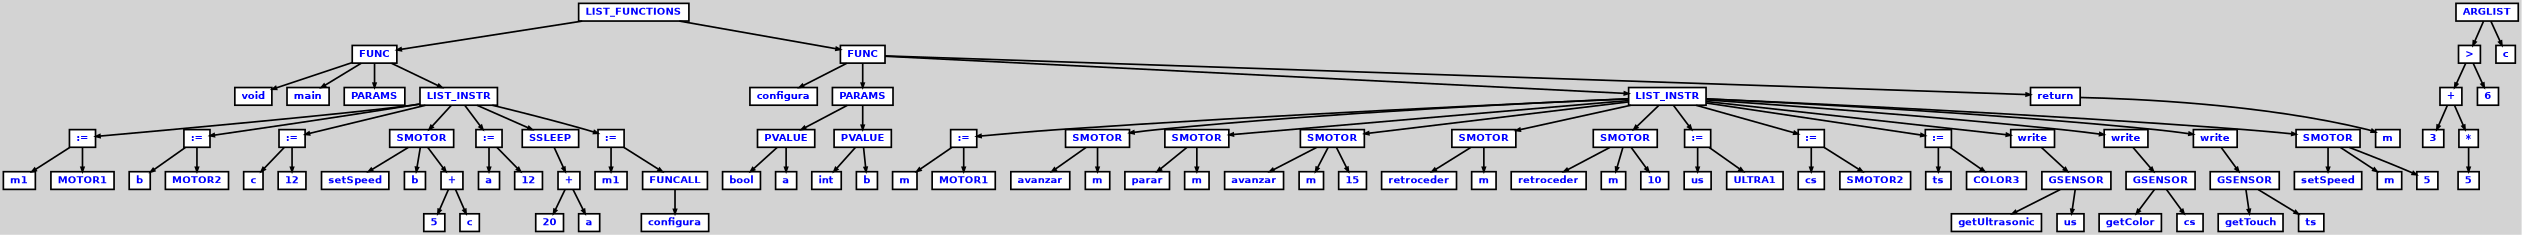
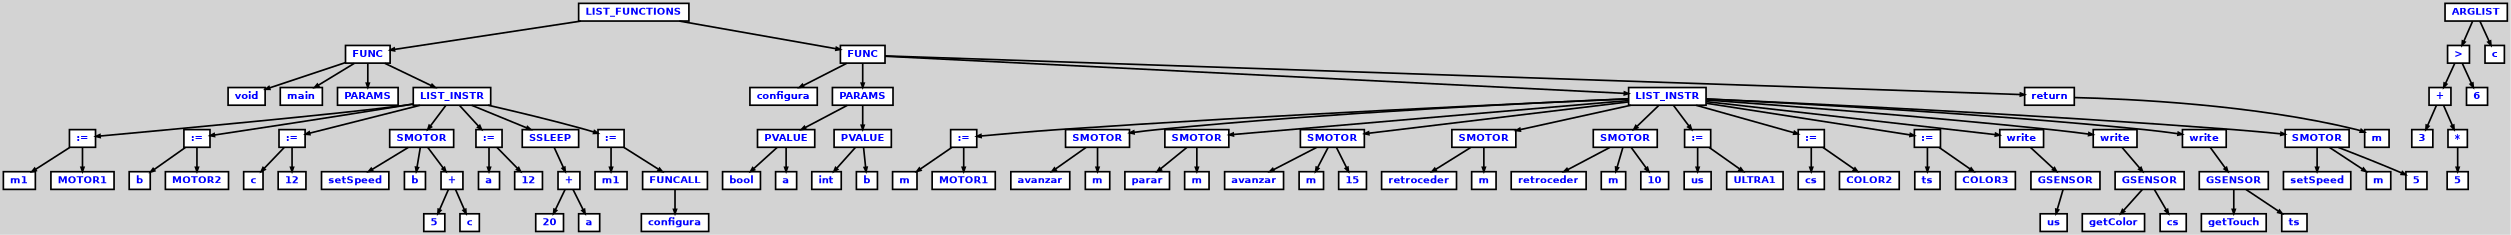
node "SMOTOR2": label "SMOTOR2" -> "COLOR2"
node "getUltrasonic": removed
